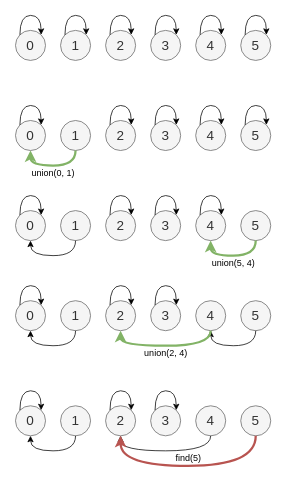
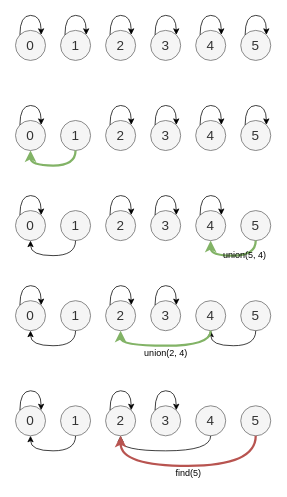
node "union(0, 1)": removed
node "union(5, 4)": moved (233, 263) -> (244, 255)
node "find(5)": moved (188, 458) -> (188, 473)
